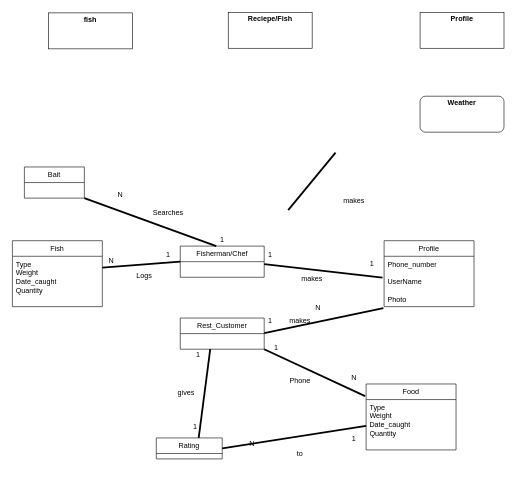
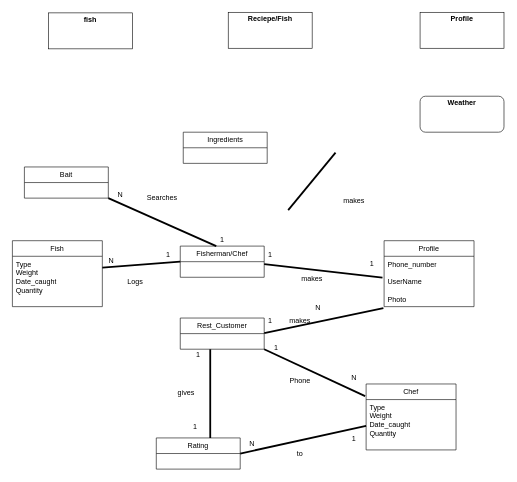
node "Ingredients": added
node "Bait": size 60x31 -> 84x31
node "Searches": moved (168, 213) -> (162, 198)
node "Logs": moved (144, 276) -> (135, 282)
node "Food": label "Food" -> "Chef"
node "Rating": size 66x21 -> 84x31
